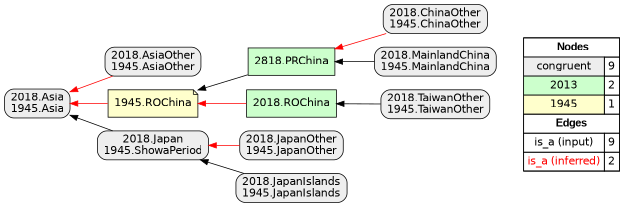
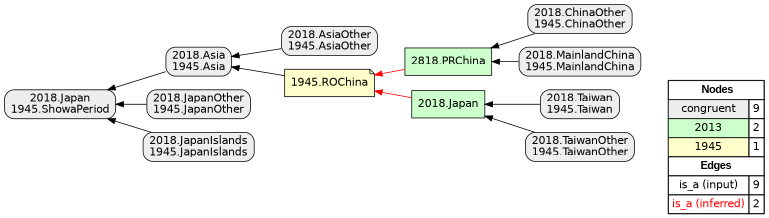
edge "2018.ChinaOther 1945.ChinaOther" -> "2818.PRChina": color #ff0000 -> #000000
edge "2818.PRChina" -> "1945.ROChina": color #000000 -> #ff0000
edge "2018.AsiaOther 1945.AsiaOther" -> "2018.Asia 1945.Asia": color #ff0000 -> #000000
edge "1945.ROChina" -> "2018.Asia 1945.Asia": color #ff0000 -> #000000
node "2018.ROChina": label "2018.ROChina" -> "2018.Japan"
node "2018.Taiwan 1945.Taiwan": added
edge "2018.Japan 1945.ShowaPeriod" -> "2018.Asia 1945.Asia": reversed
edge "2018.JapanOther 1945.JapanOther" -> "2018.Japan 1945.ShowaPeriod": color #ff0000 -> #000000
